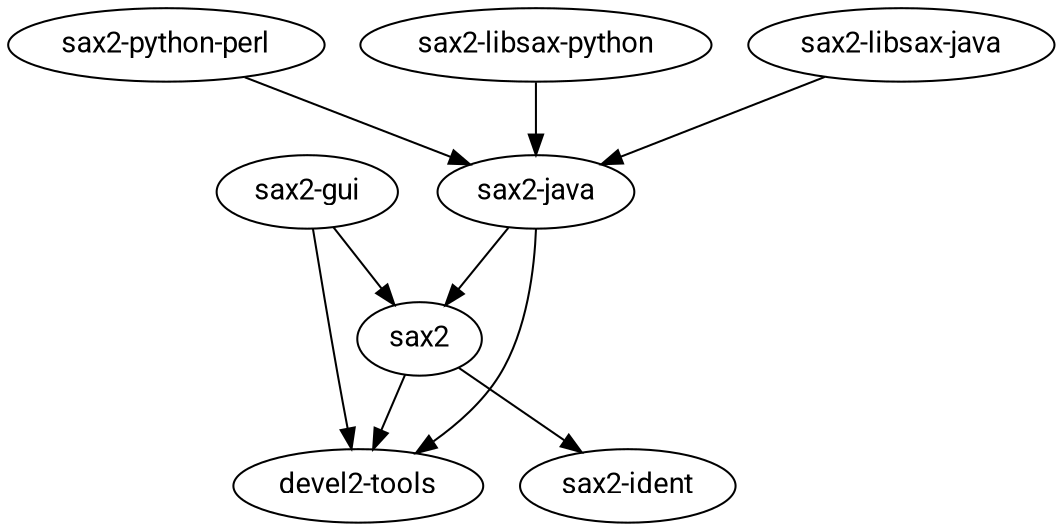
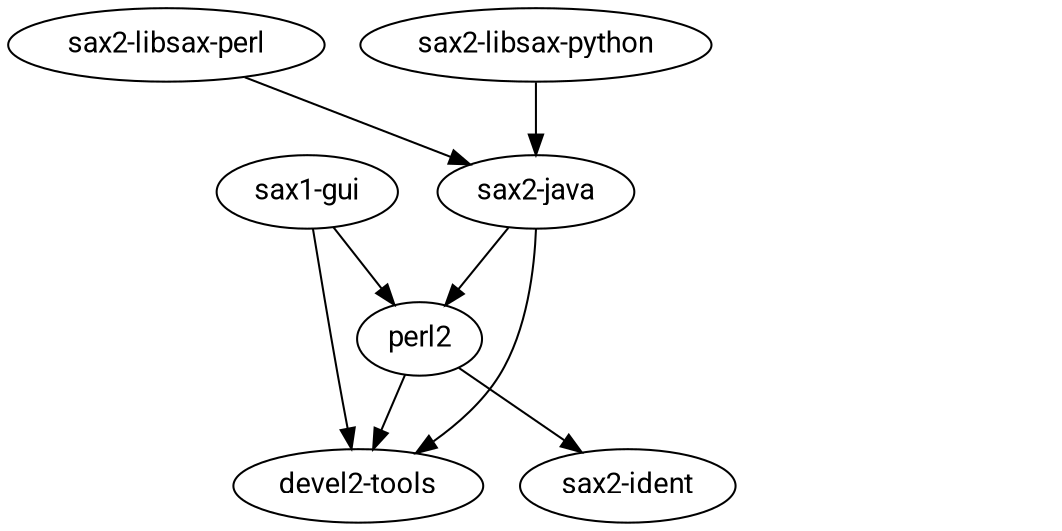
node "sax2-python-perl": label "sax2-python-perl" -> "sax2-libsax-perl"
node "sax2-libsax-java": removed
node "sax2-gui": label "sax2-gui" -> "sax1-gui"
node "sax2": label "sax2" -> "perl2"
